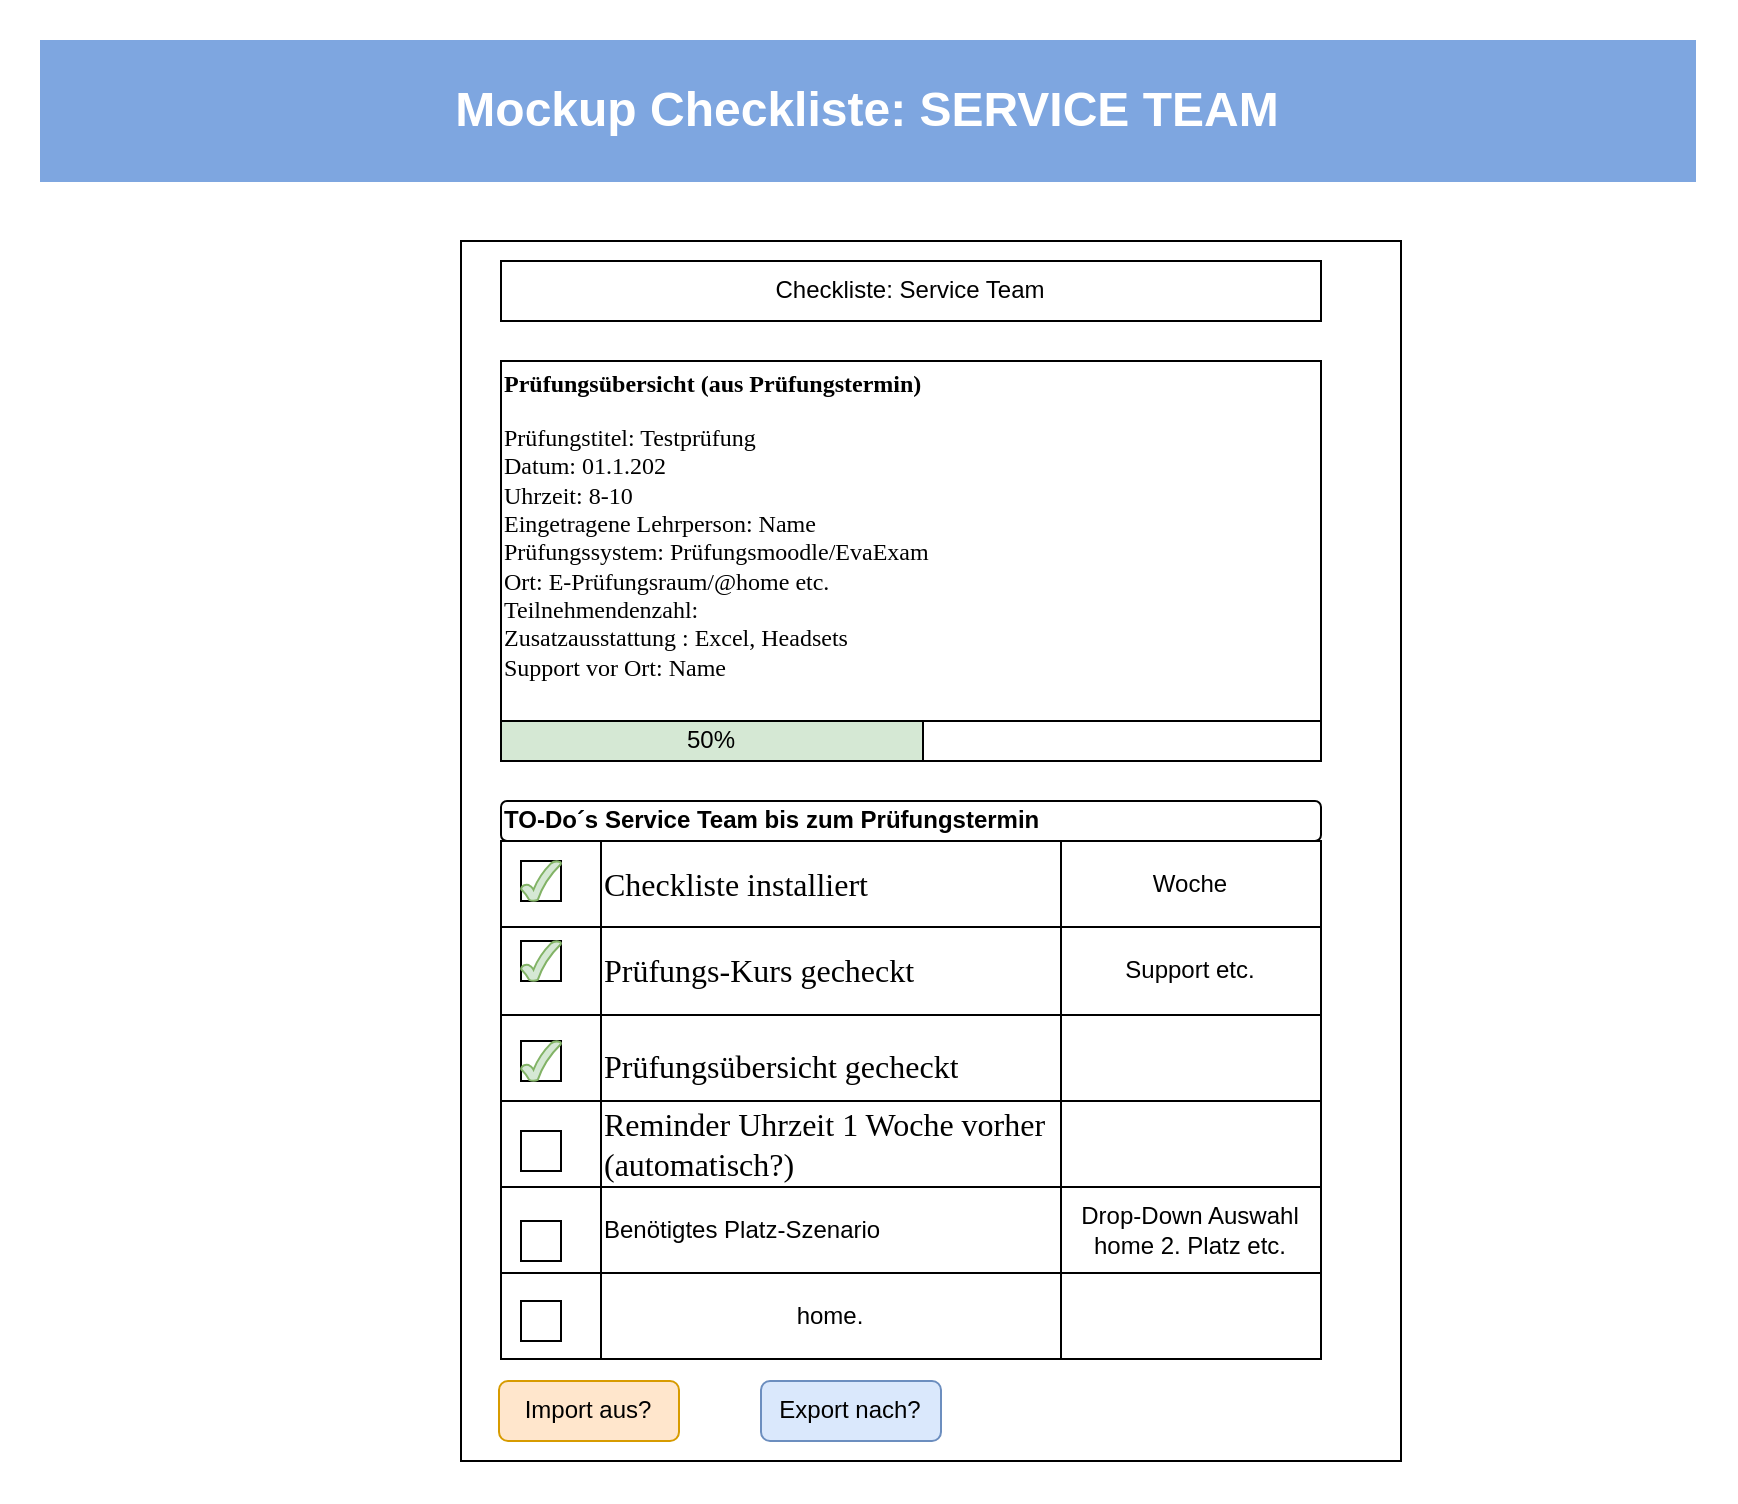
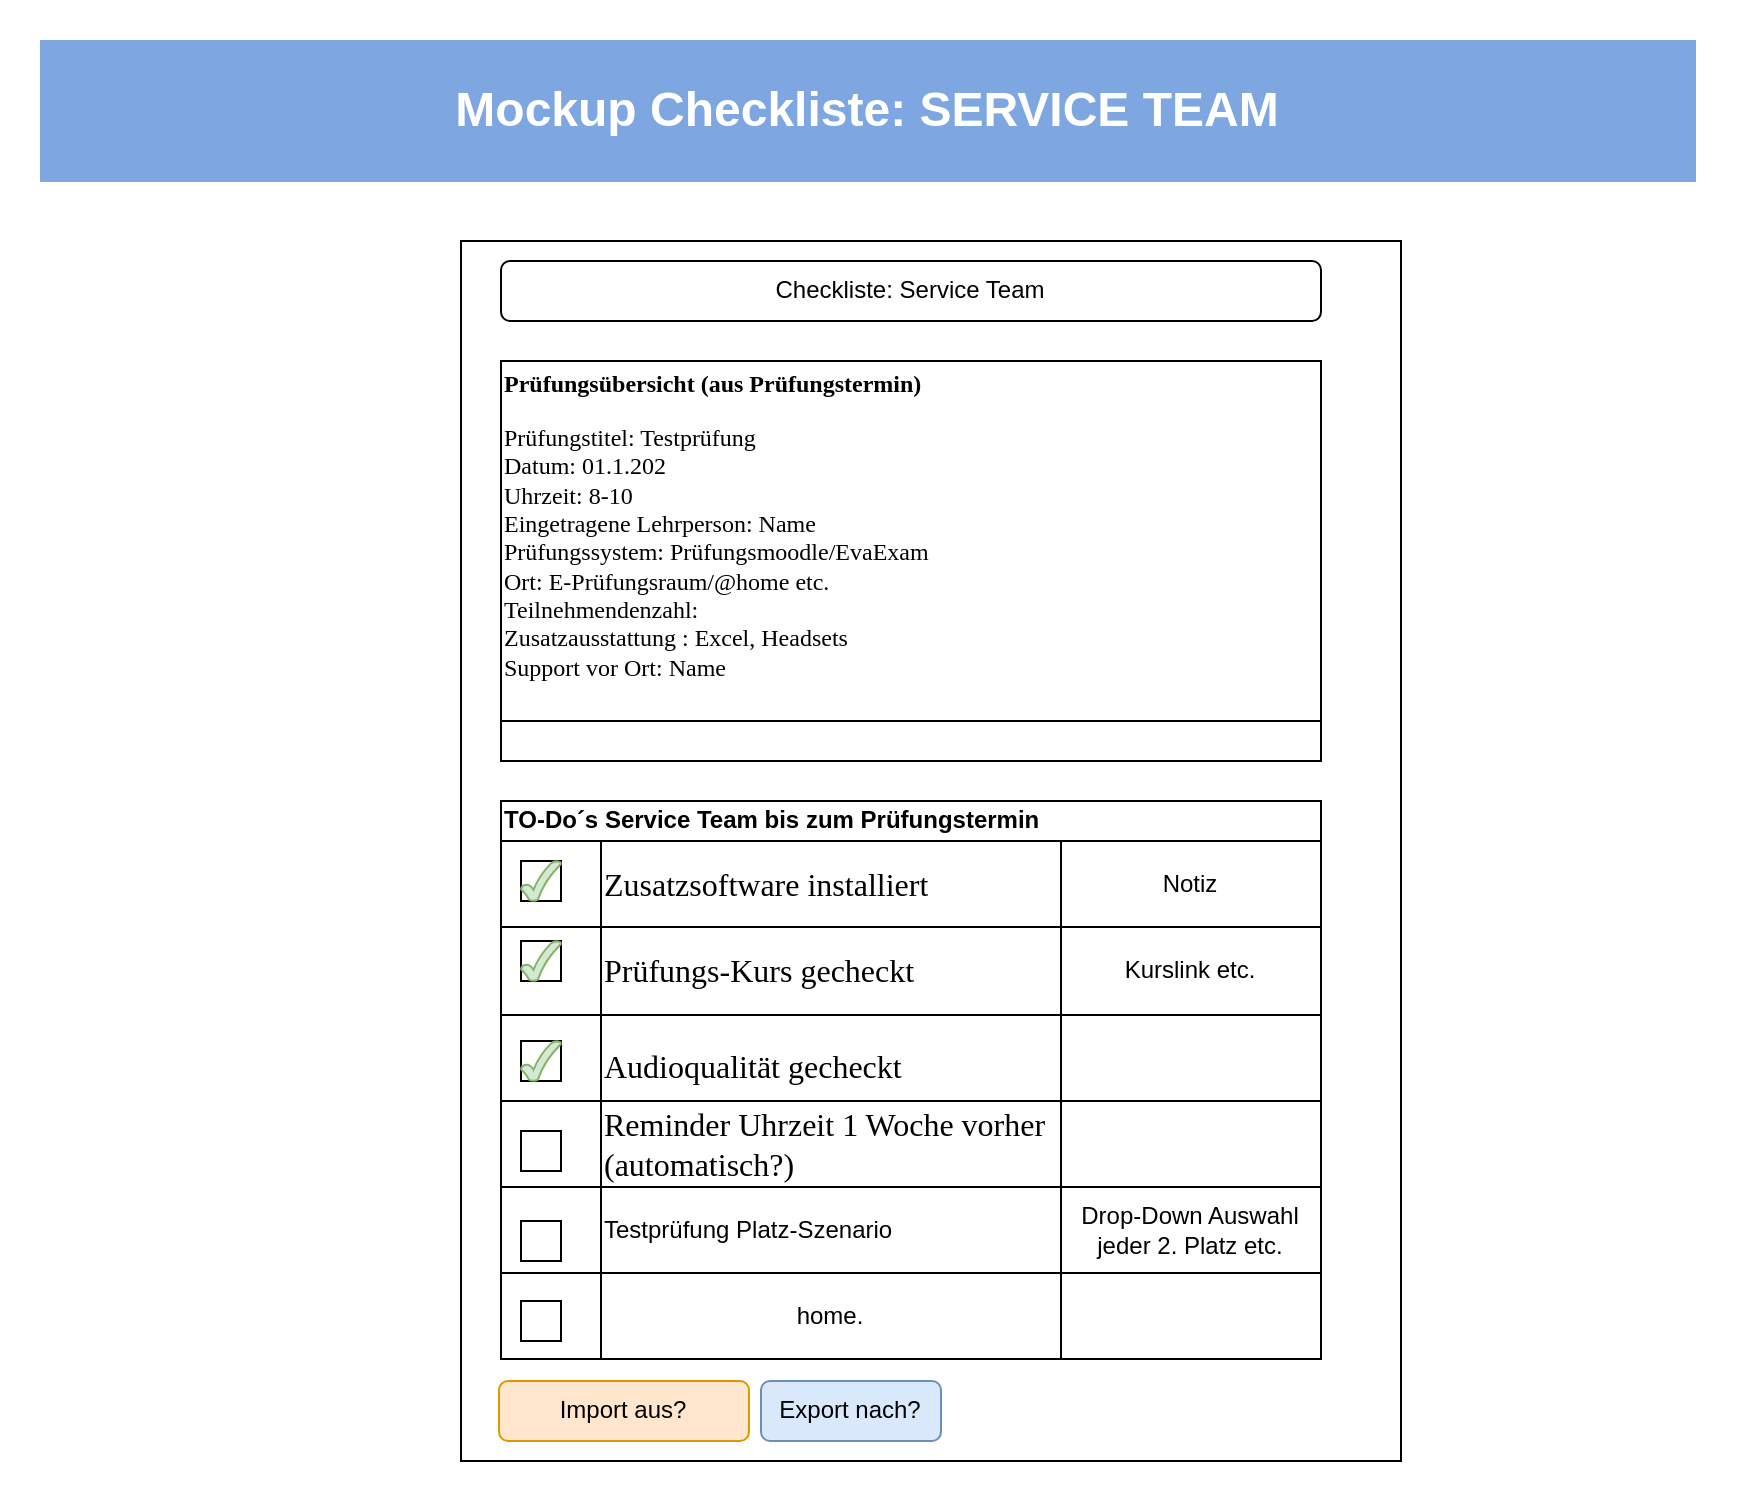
node "Checkliste: Service Team": shape rectangle -> rounded rectangle
node "50%": removed
node "TO-Do´s Service Team bis zum Prüfungstermin": shape rounded rectangle -> rectangle
node "Checkliste installiert": label "Checkliste installiert" -> "Zusatzsoftware installiert"
node "Woche": label "Woche" -> "Notiz"
node "Support etc.": label "Support etc." -> "Kurslink etc."
node "Prüfungsübersicht gecheckt": label "Prüfungsübersicht gecheckt" -> "Audioqualität gecheckt"
node "Benötigtes Platz-Szenario": label "Benötigtes Platz-Szenario" -> "Testprüfung Platz-Szenario"
node "Drop-Down Auswahl home 2. Platz etc.": label "Drop-Down Auswahl home 2. Platz etc." -> "Drop-Down Auswahl jeder 2. Platz etc."
node "Import aus?": size 180x60 -> 250x60
